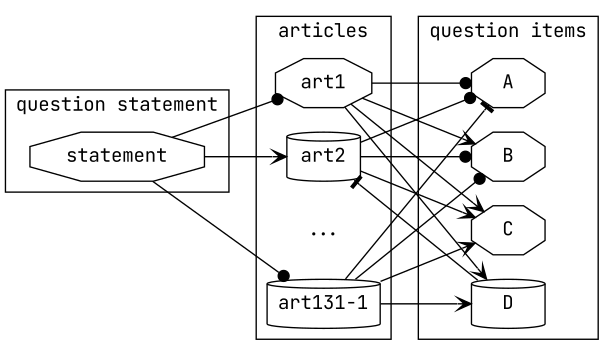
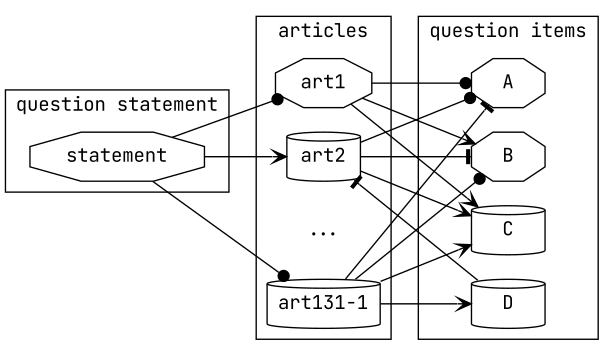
edge "art2" -> "B": arrowhead dot -> tee
edge "art1" -> "D": removed
node "C": shape octagon -> cylinder
